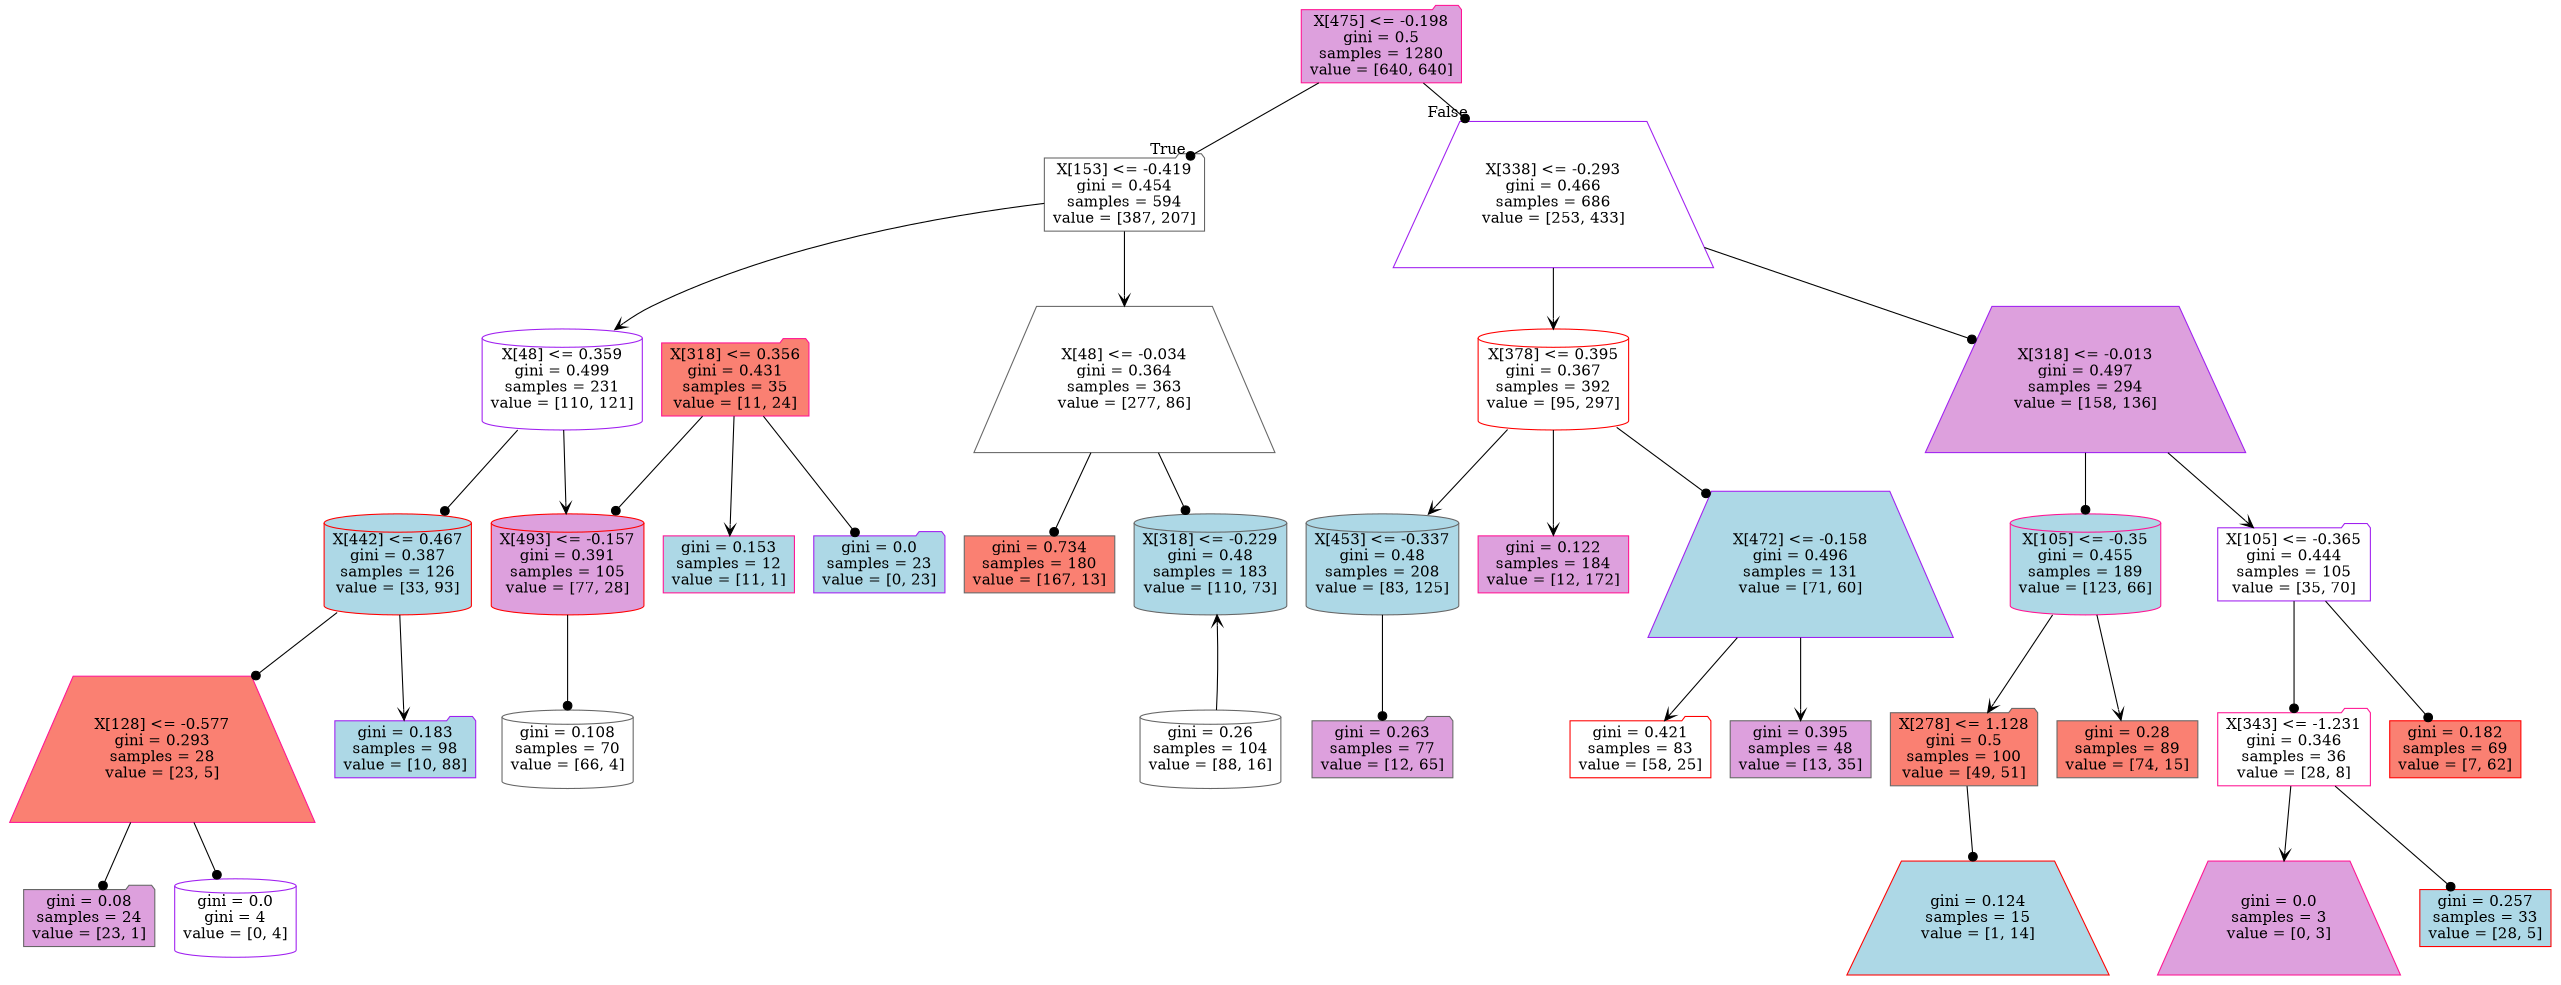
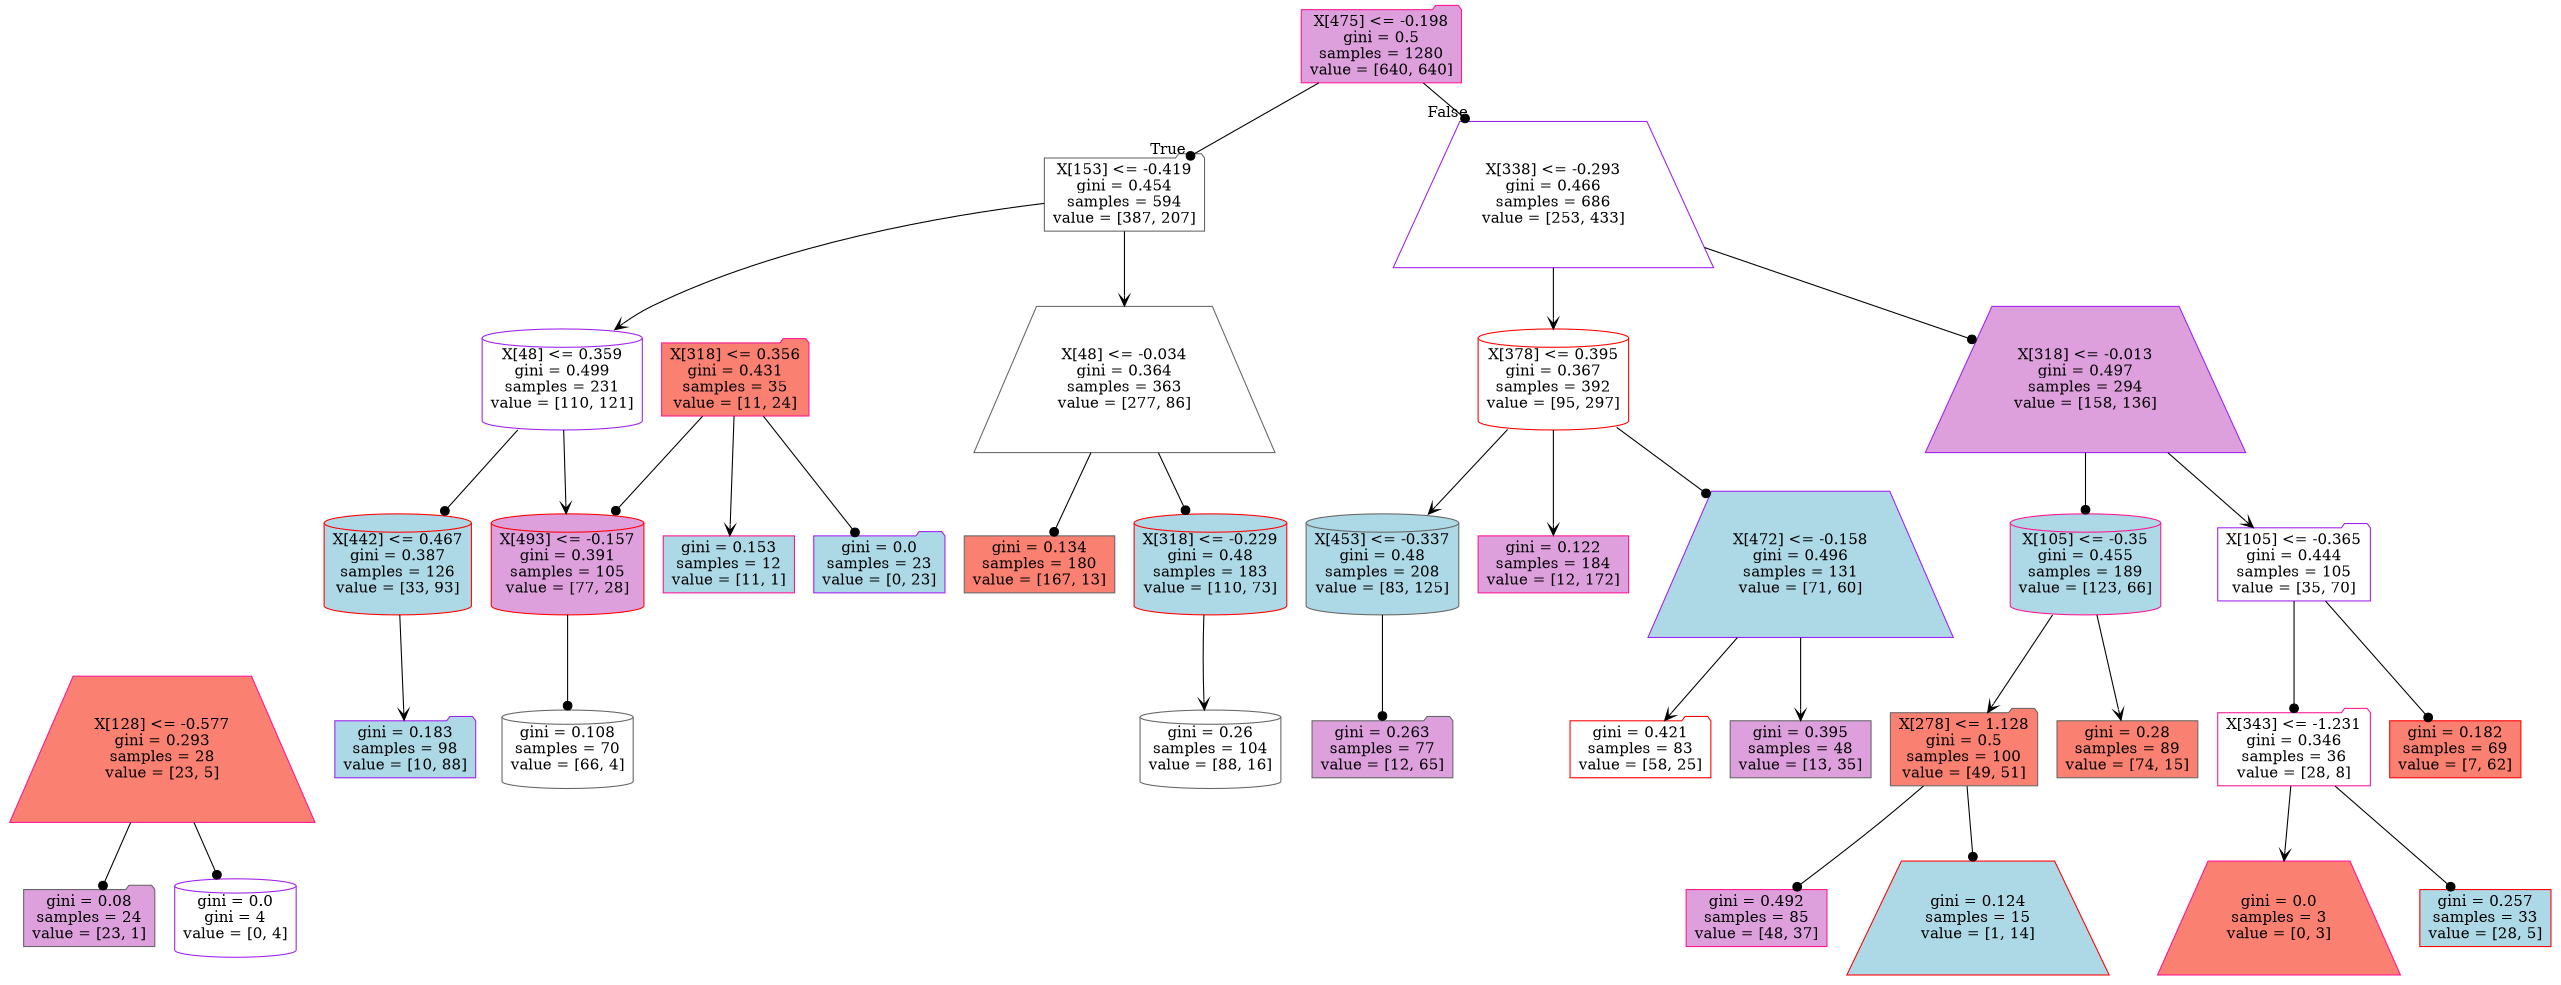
node "gini = 0.734 samples = 180 value = [167, 13]": label "gini = 0.734 samples = 180 value = [167, 13]" -> "gini = 0.134 samples = 180 value = [167, 13]"
node "X[318] <= -0.229 gini = 0.48 samples = 183 value = [110, 73]": color gray40 -> red
edge "X[442] <= 0.467 gini = 0.387 samples = 126 value = [33, 93]" -> "X[128] <= -0.577 gini = 0.293 samples = 28 value = [23, 5]": removed
edge "gini = 0.26 samples = 104 value = [88, 16]" -> "X[318] <= -0.229 gini = 0.48 samples = 183 value = [110, 73]": reversed
node "gini = 0.492 samples = 85 value = [48, 37]": added
node "gini = 0.0 samples = 3 value = [0, 3]": fillcolor plum -> salmon
